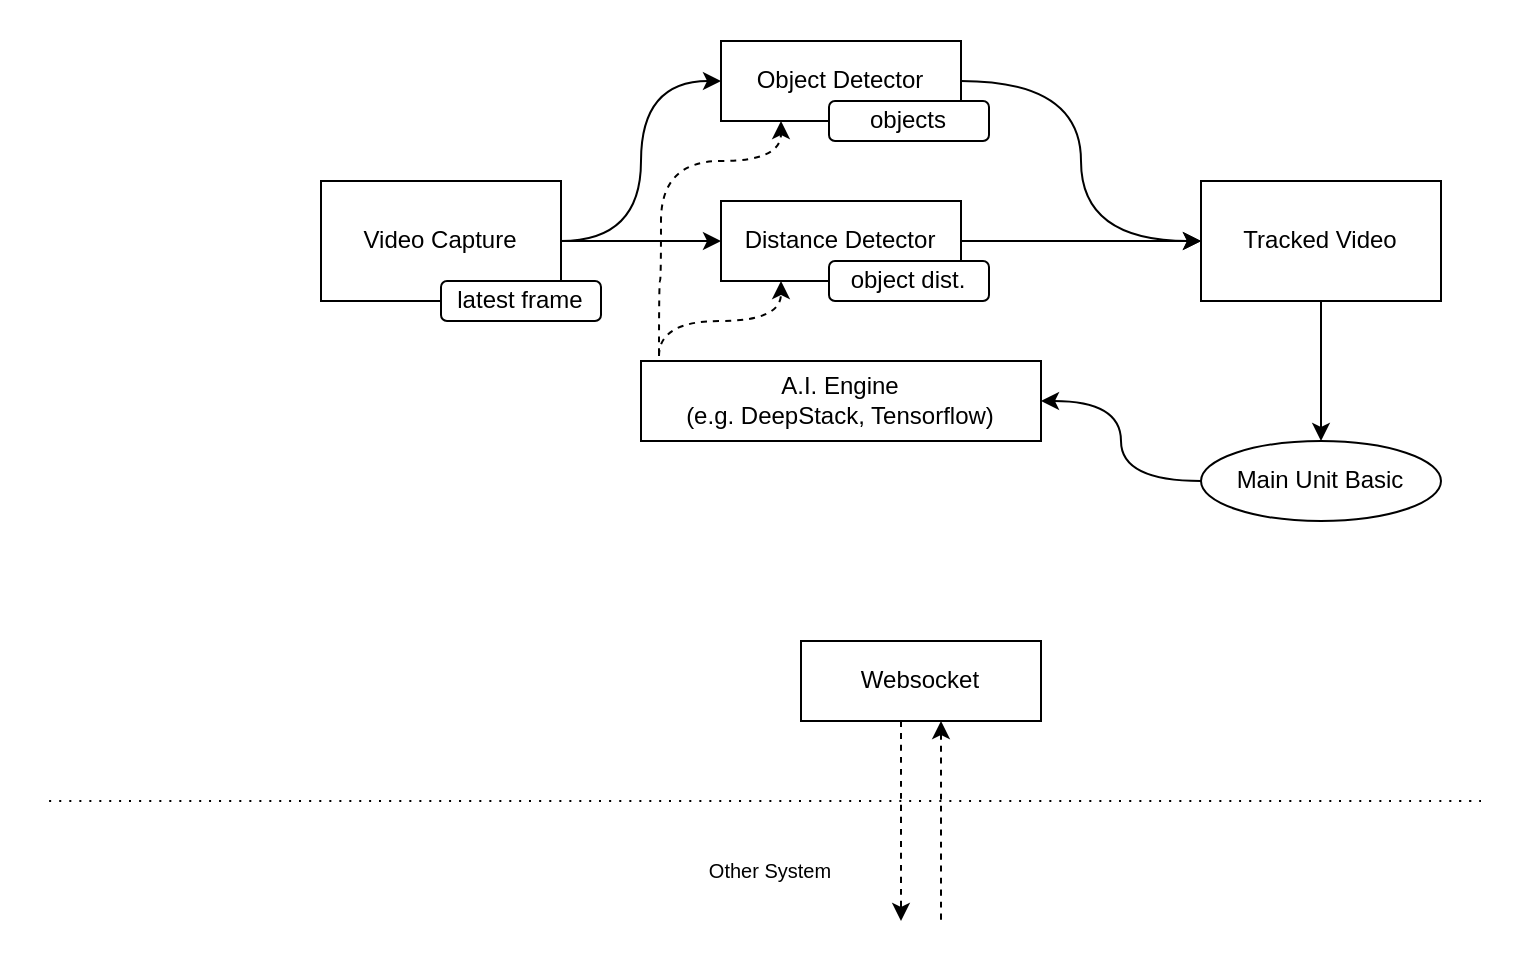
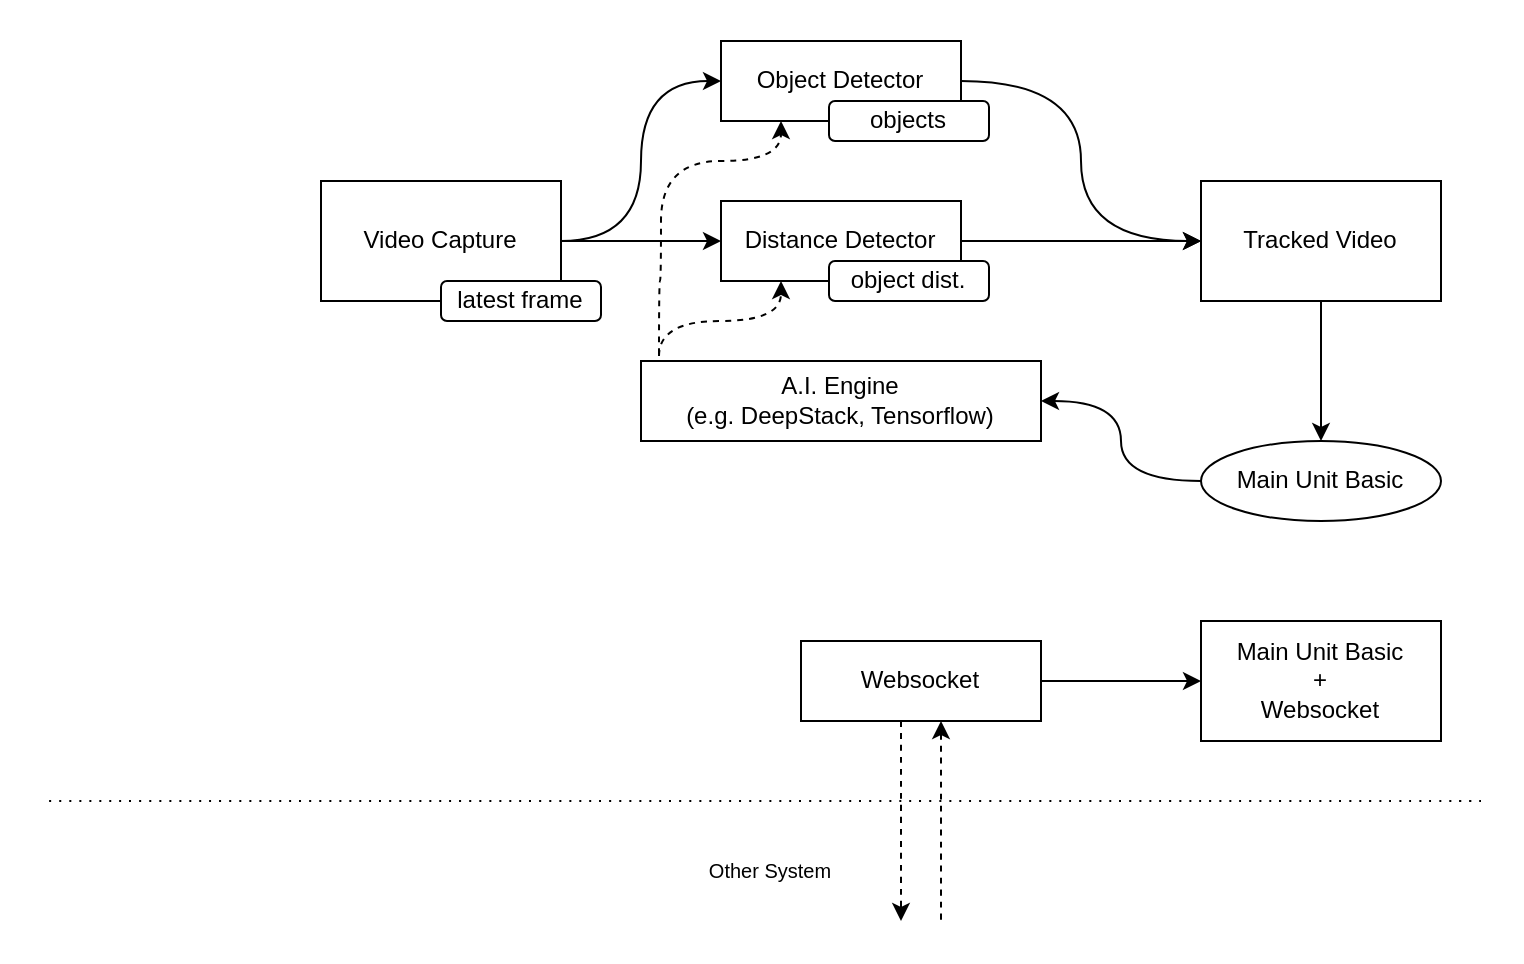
edge "Websocket" -> "Main Unit Basic + Websocket": added
node "Main Unit Basic + Websocket": added
